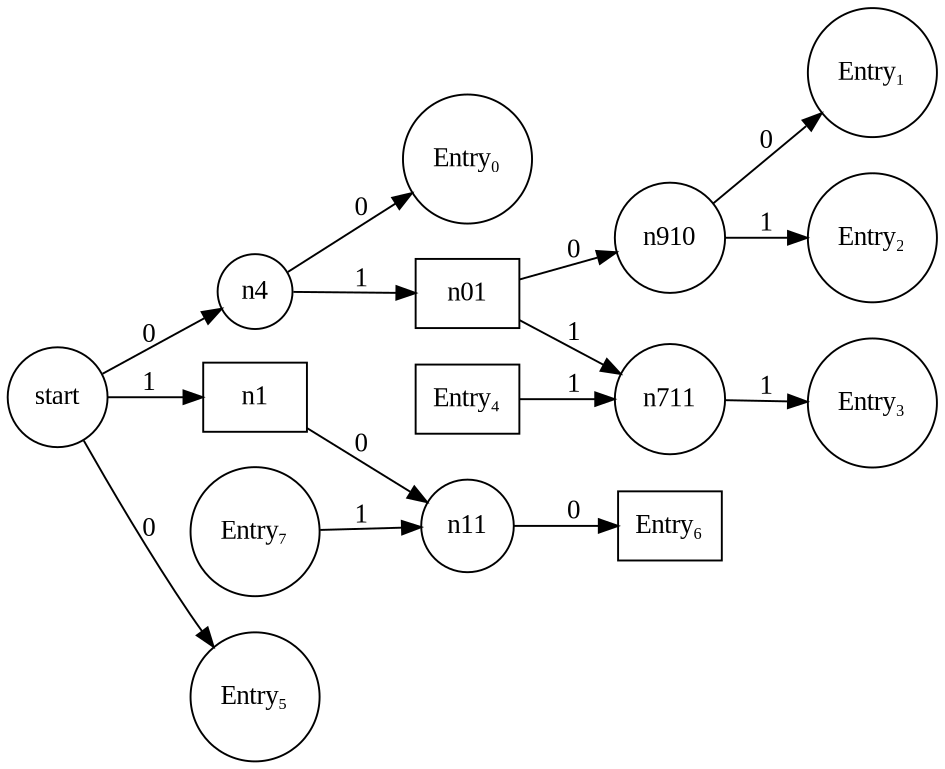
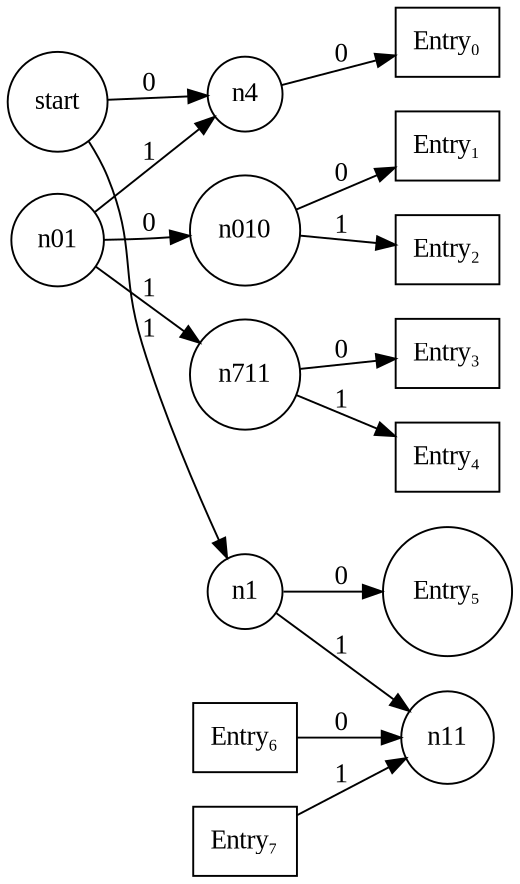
node "Entry₁": shape circle -> box
node "Entry₀": shape circle -> box
node "n910": label "n910" -> "n010"
node "Entry₂": shape circle -> box
edge "n4" -> "n01": reversed
node "n01": shape box -> circle
edge "n711" -> "Entry₃": label "1" -> "0"
node "n1": shape box -> circle
edge "Entry₄" -> "n711": reversed
node "Entry₃": shape circle -> box
edge "n1" -> "n11": label "0" -> "1"
edge "n11" -> "Entry₆": reversed
node "Entry₇": shape circle -> box
edge "start" -> "Entry₅": now "n1" -> "Entry₅"
